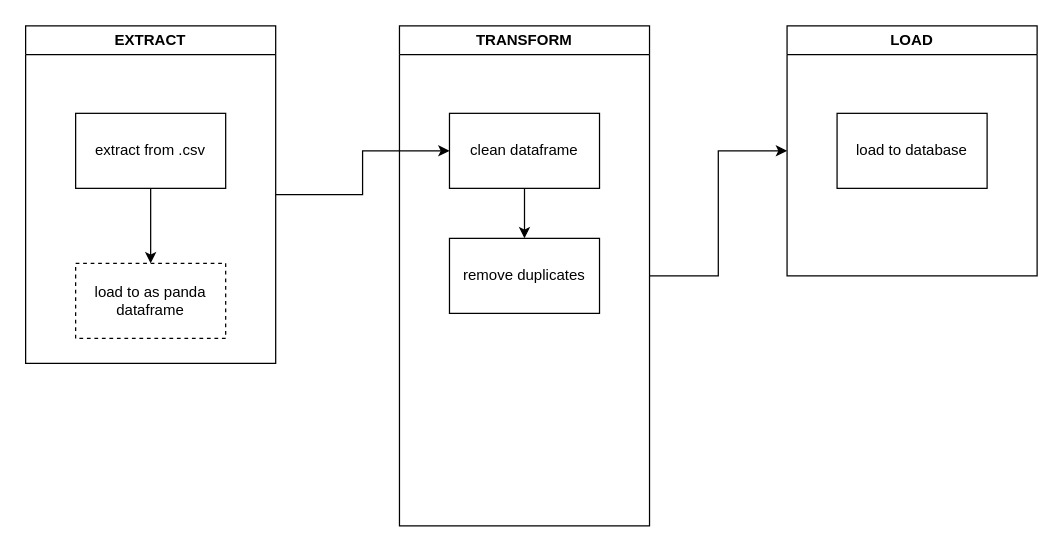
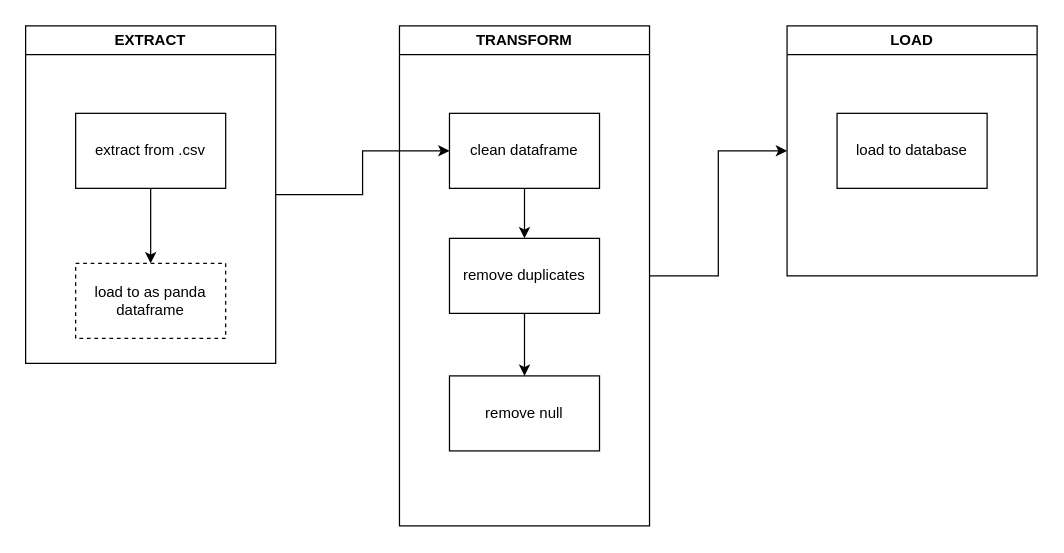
edge "remove duplicates" -> "remove null": added
node "remove null": added
